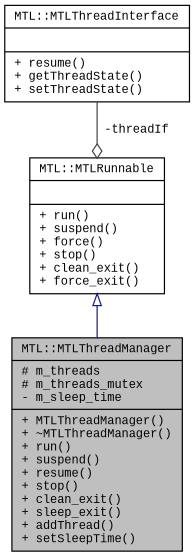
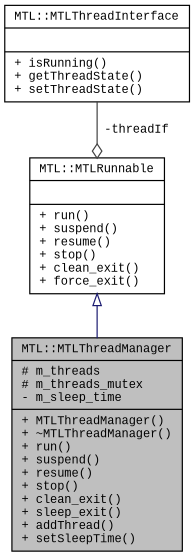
node "MTL::MTLThreadInterface": text "+ resume()" -> "+ isRunning()"
node "MTL::MTLRunnable": text "+ force()" -> "+ resume()"
